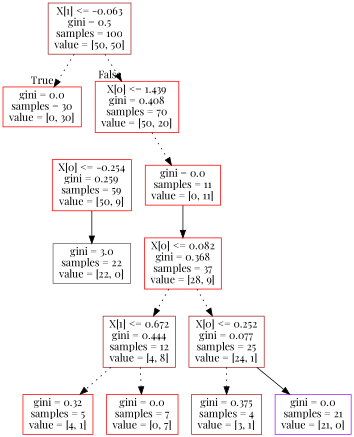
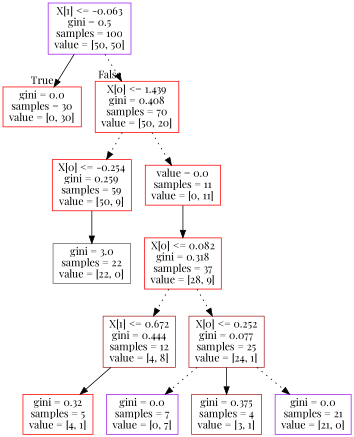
node "X[1] <= -0.063 gini = 0.5 samples = 100 value = [50, 50]": color brown -> purple
edge "X[1] <= -0.063 gini = 0.5 samples = 100 value = [50, 50]" -> "gini = 0.0 samples = 30 value = [0, 30]": style dotted -> solid
edge "X[0] <= 1.439 gini = 0.408 samples = 70 value = [50, 20]" -> "X[0] <= -0.254 gini = 0.259 samples = 59 value = [50, 9]": added
node "gini = 0.0 samples = 11 value = [0, 11]": label "gini = 0.0 samples = 11 value = [0, 11]" -> "value = 0.0 samples = 11 value = [0, 11]"
node "X[0] <= 0.082 gini = 0.368 samples = 37 value = [28, 9]": label "X[0] <= 0.082 gini = 0.368 samples = 37 value = [28, 9]" -> "X[0] <= 0.082 gini = 0.318 samples = 37 value = [28, 9]"
edge "X[1] <= 0.672 gini = 0.444 samples = 12 value = [4, 8]" -> "gini = 0.0 samples = 7 value = [0, 7]": now "X[0] <= 0.252 gini = 0.077 samples = 25 value = [24, 1]" -> "gini = 0.0 samples = 7 value = [0, 7]"
edge "X[0] <= 0.252 gini = 0.077 samples = 25 value = [24, 1]" -> "gini = 0.375 samples = 4 value = [3, 1]": style dotted -> solid
edge "X[1] <= 0.672 gini = 0.444 samples = 12 value = [4, 8]" -> "gini = 0.32 samples = 5 value = [4, 1]": style dotted -> solid
edge "X[0] <= 0.252 gini = 0.077 samples = 25 value = [24, 1]" -> "gini = 0.0 samples = 21 value = [21, 0]": style solid -> dotted
node "gini = 0.0 samples = 7 value = [0, 7]": color red -> purple
